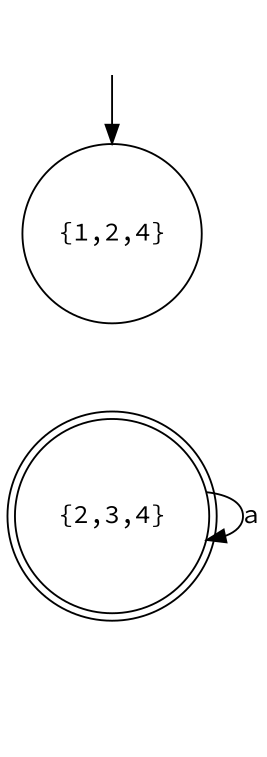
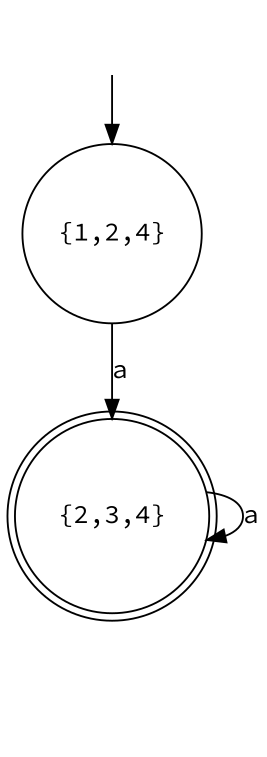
edge "{1,2,4}" -> "{2,3,4}": added, label "a"
